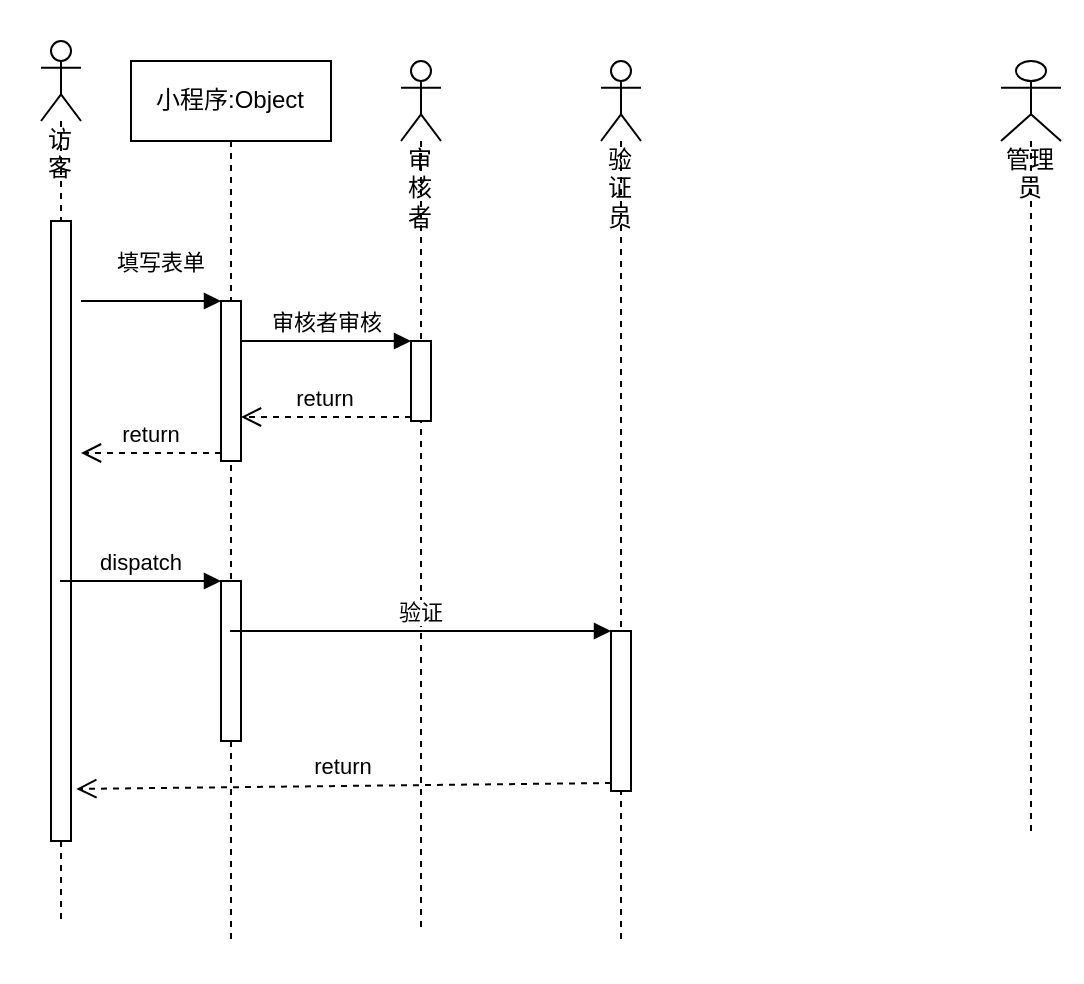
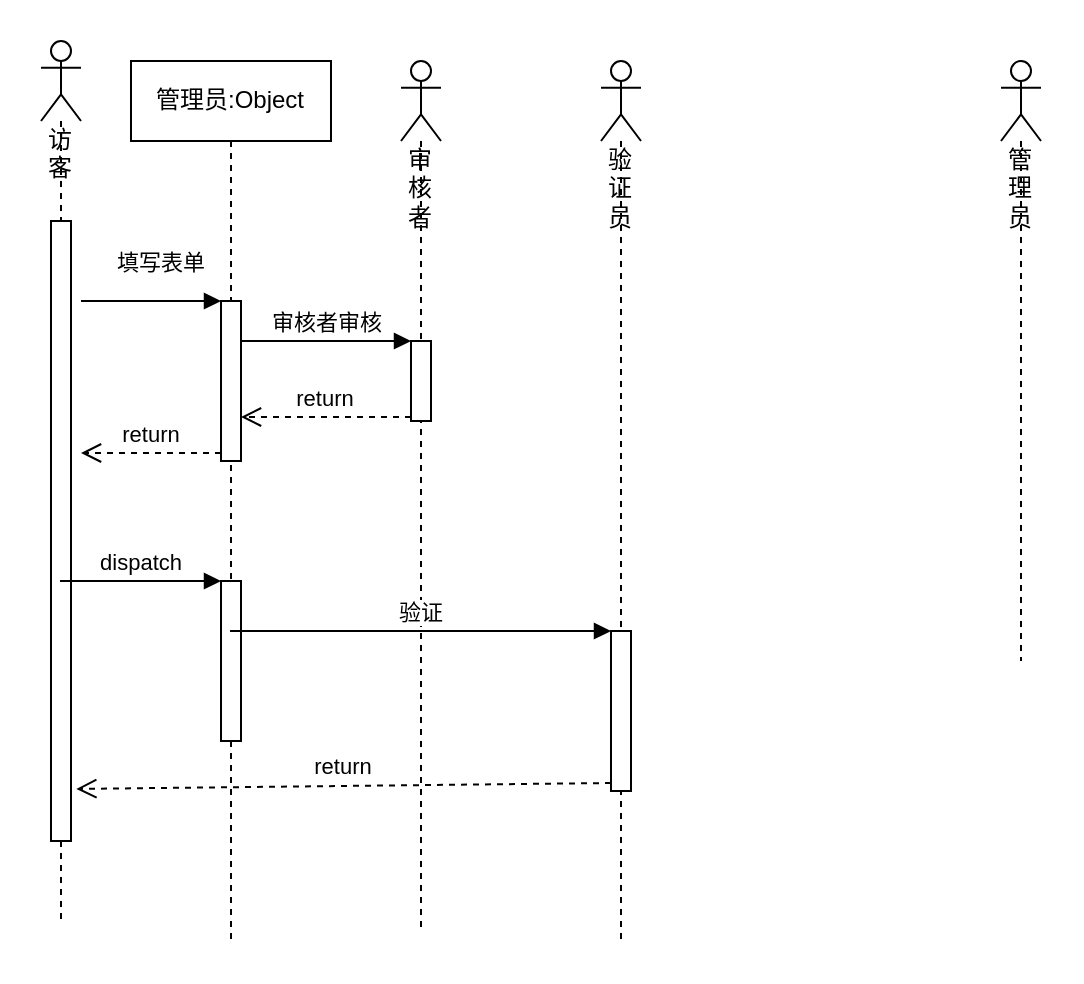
node "小程序:Object": label "小程序:Object" -> "管理员:Object"
node "管理员": size 60x770 -> 40x600
